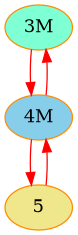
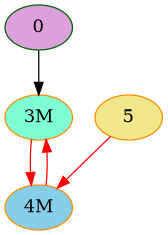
node "0": added
edge "4M" -> "5": removed
